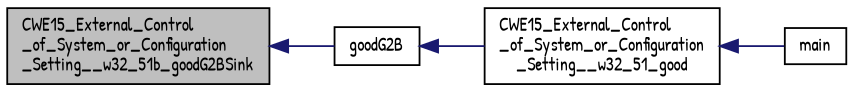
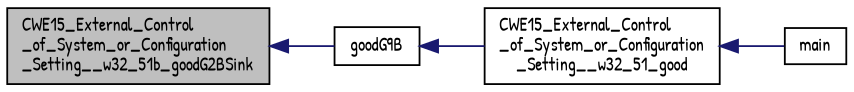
node "goodG2B": label "goodG2B" -> "goodG9B"
